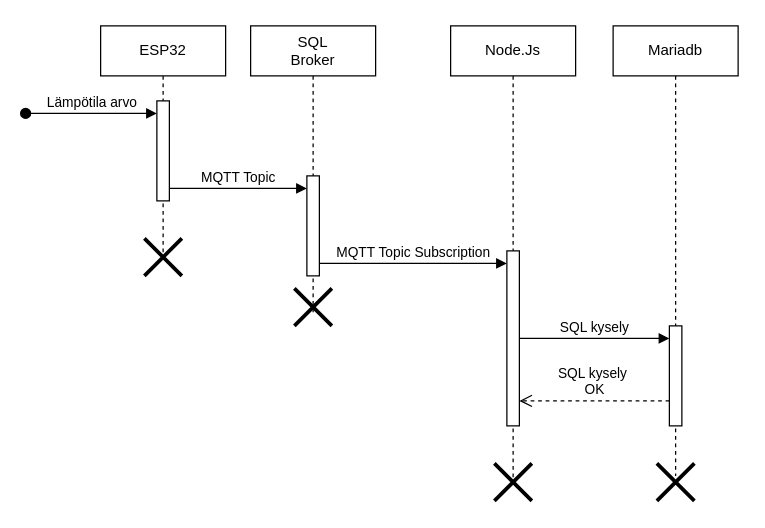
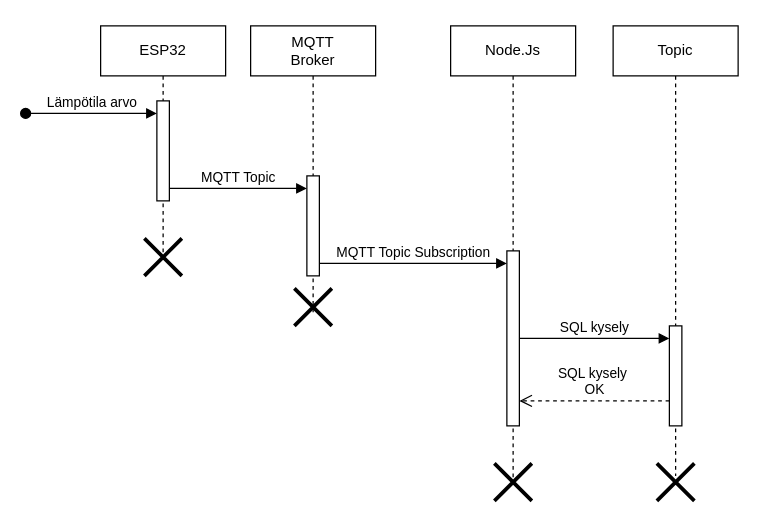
node "SQL Broker": label "SQL Broker" -> "MQTT Broker"
node "Mariadb": label "Mariadb" -> "Topic"
